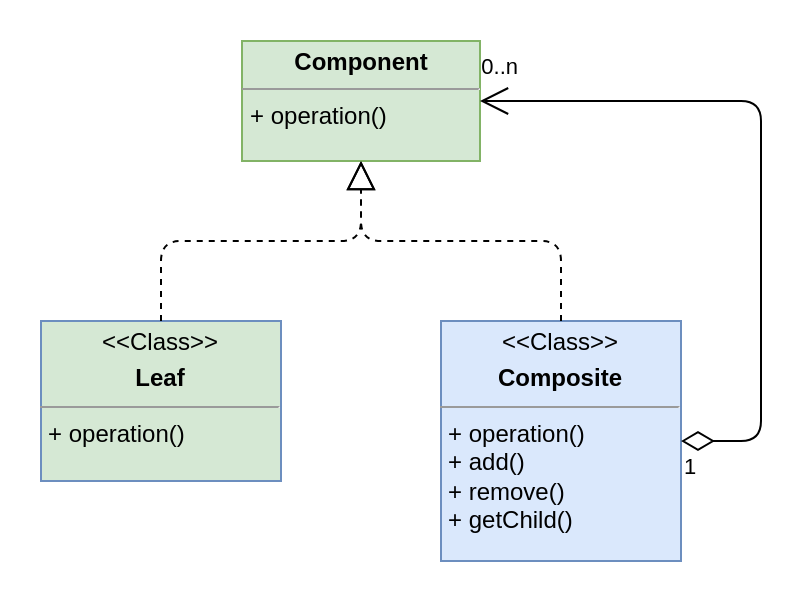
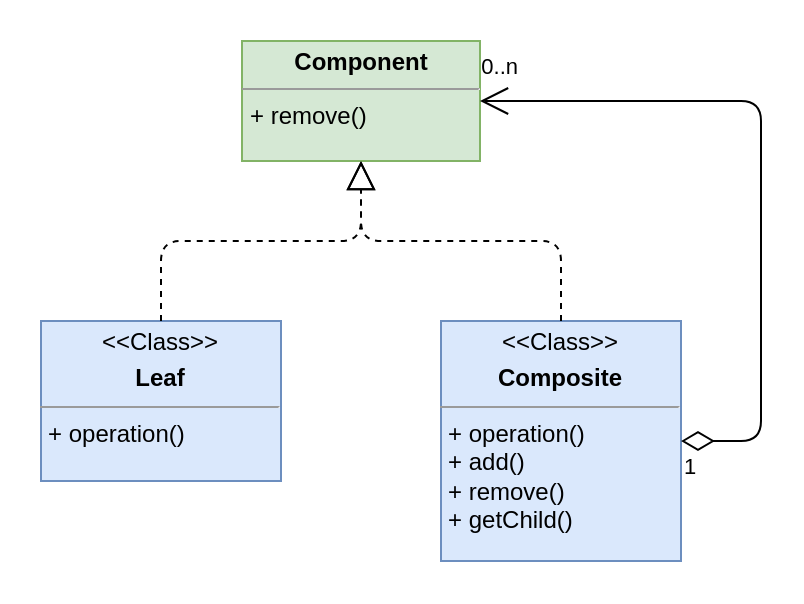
node "Component + operation()": label "Component + operation()" -> "Component + remove()"
node "<<Class>> Leaf + operation()": fillcolor #d5e8d4 -> #dae8fc
